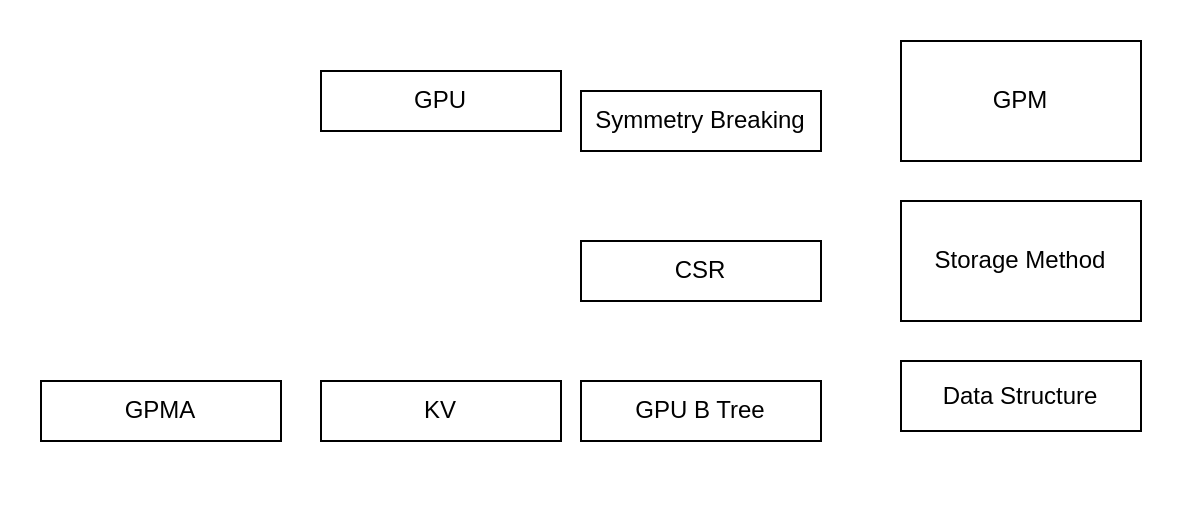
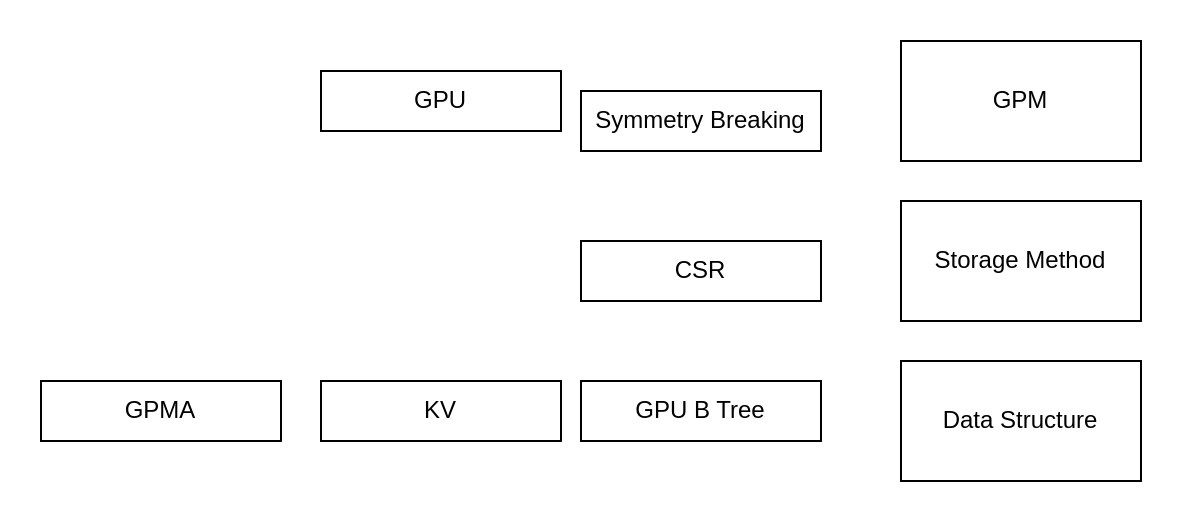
node "Data Structure": size 240x70 -> 240x120
